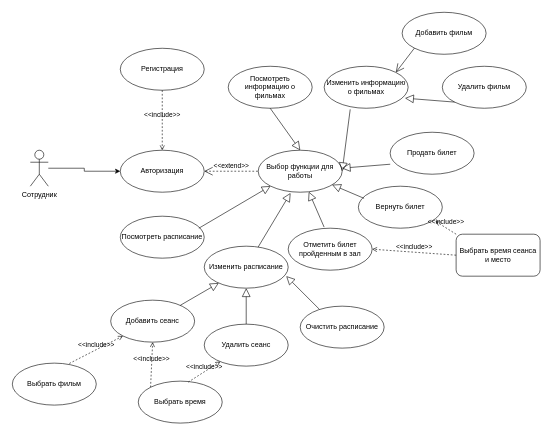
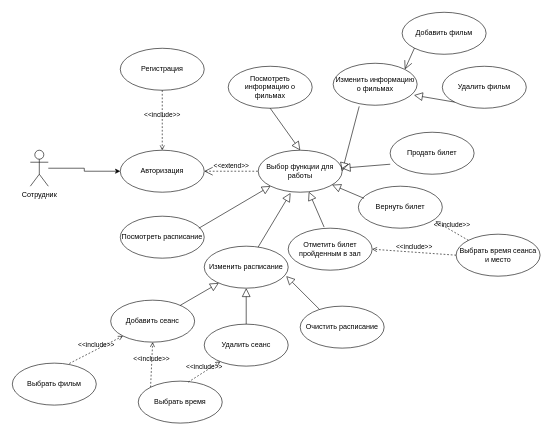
node "Изменить информацию о фильмах": moved (366, 87) -> (375, 84)
node "Выбрать время сеанса и место": shape rounded rectangle -> ellipse
